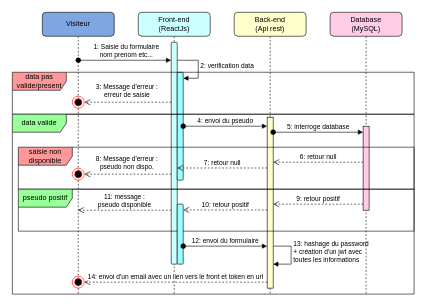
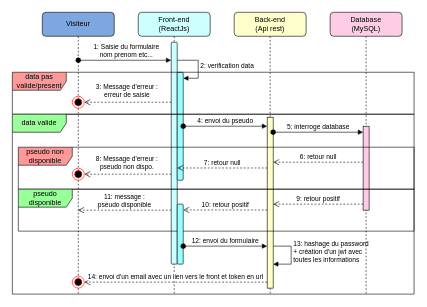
node "saisie non disponible": label "saisie non disponible" -> "pseudo non disponible"
node "pseudo positif": label "pseudo positif" -> "pseudo disponible"
